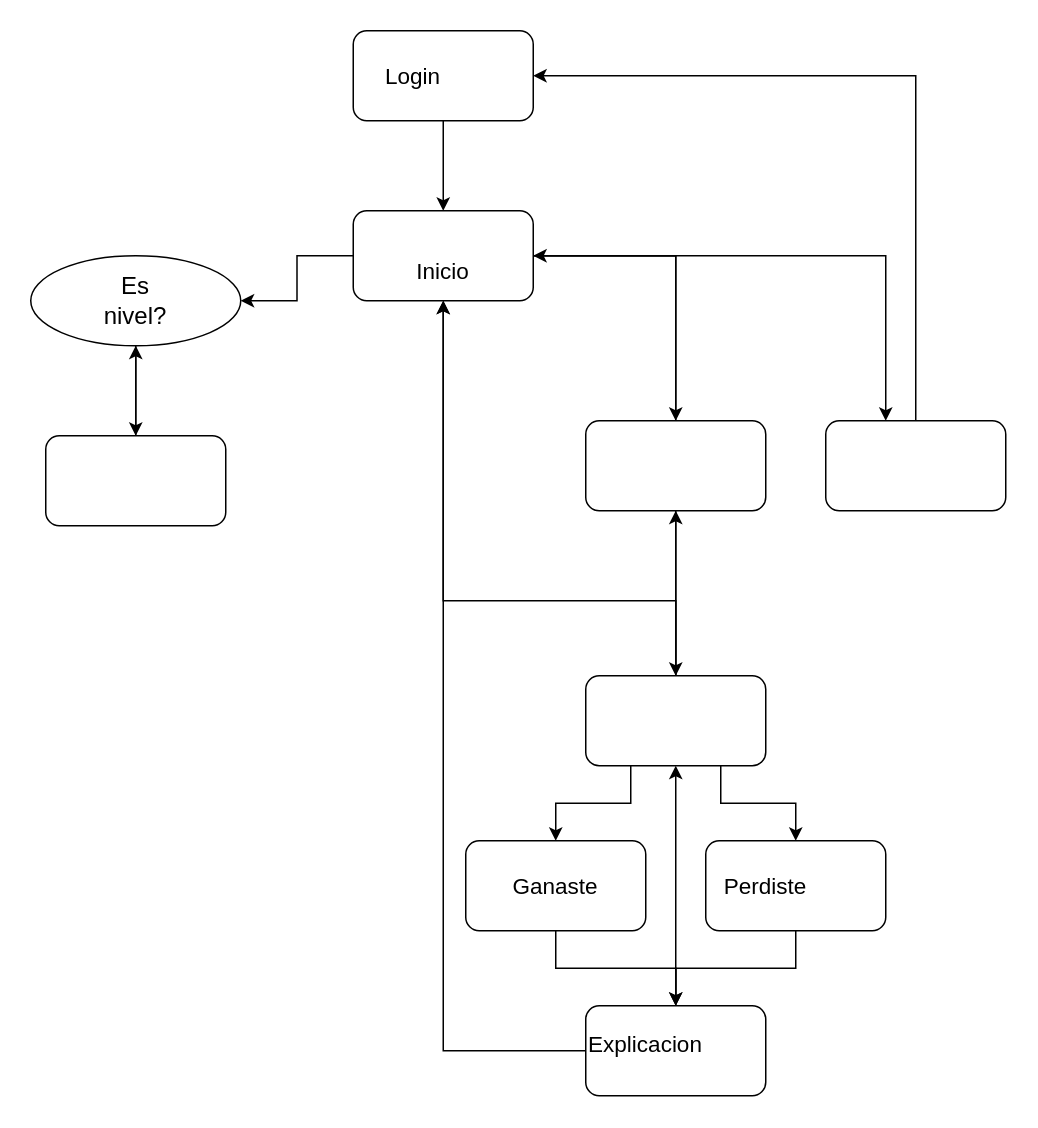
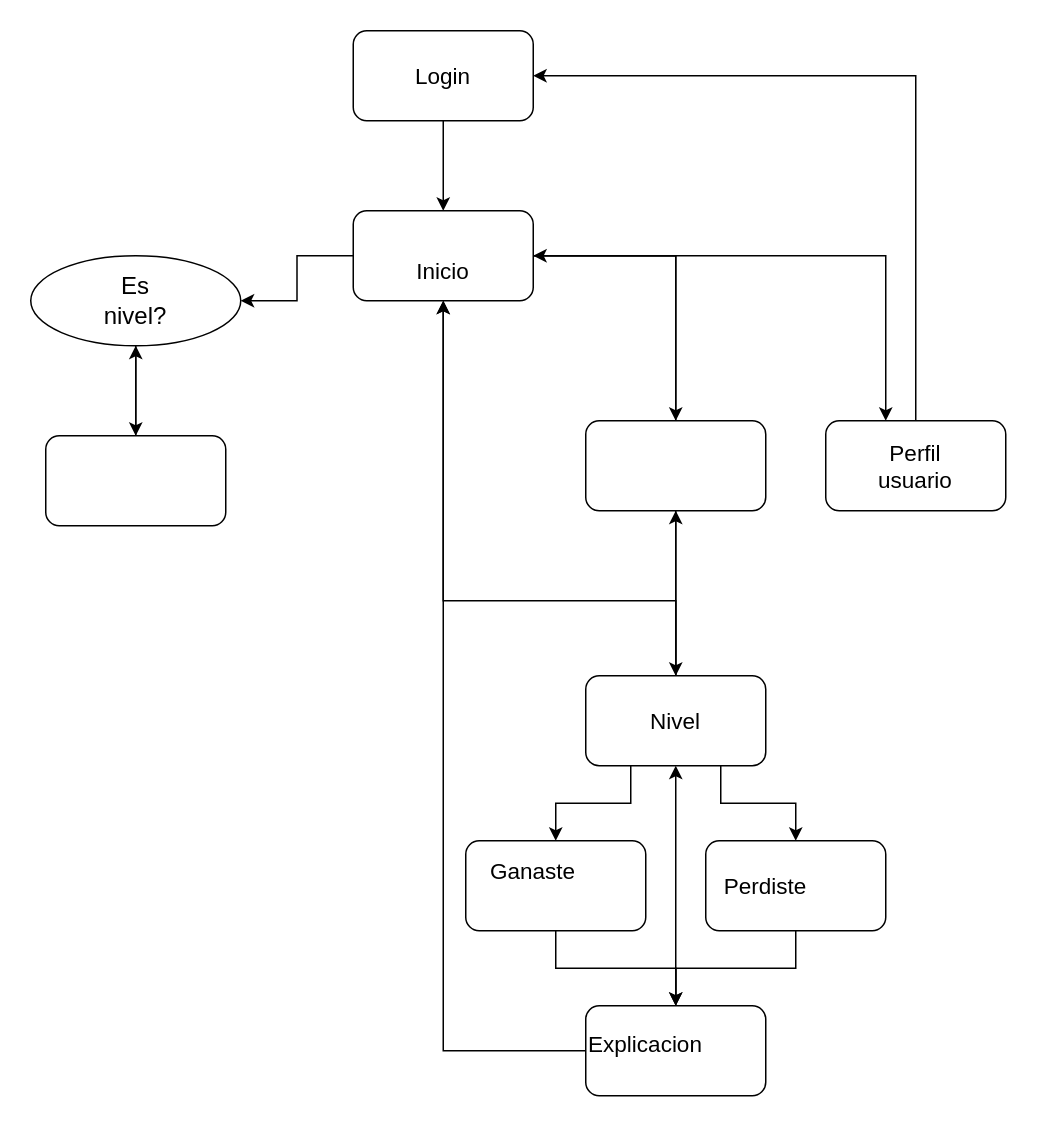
node "Login": moved (413, 76) -> (443, 76)
node "Perfil usuario": added
node "Nivel": added
node "Ganaste": moved (556, 886) -> (533, 871)
